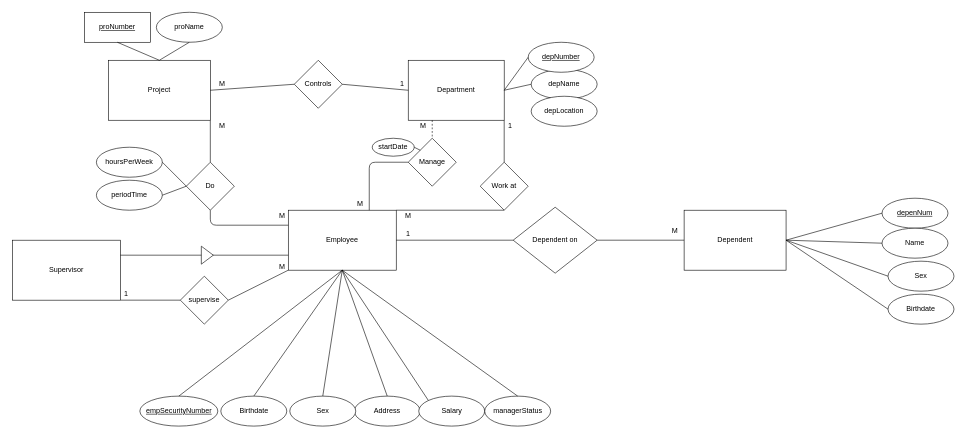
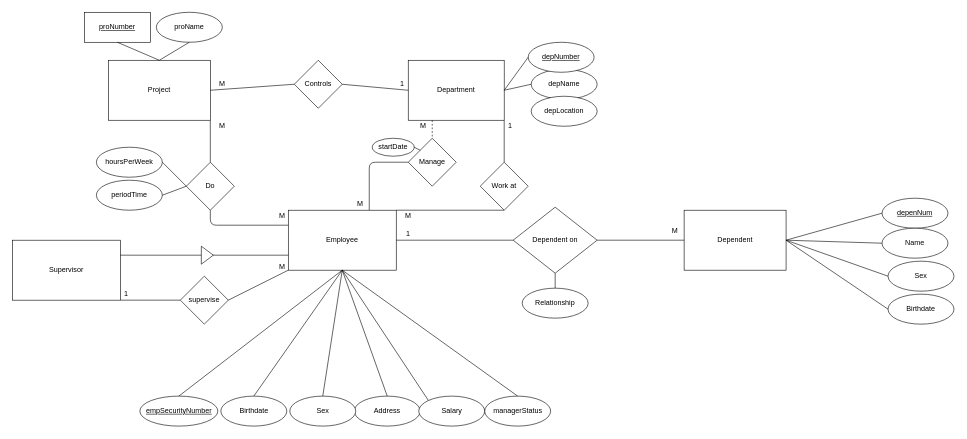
edge "Dependent on" -- "Relationship": added
node "Relationship": added
